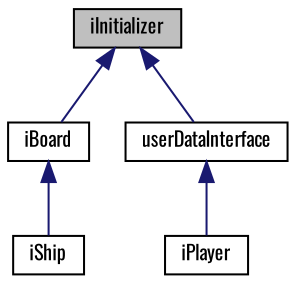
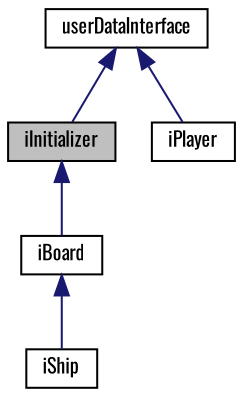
edge "userDataInterface" -> "iInitializer": reversed
